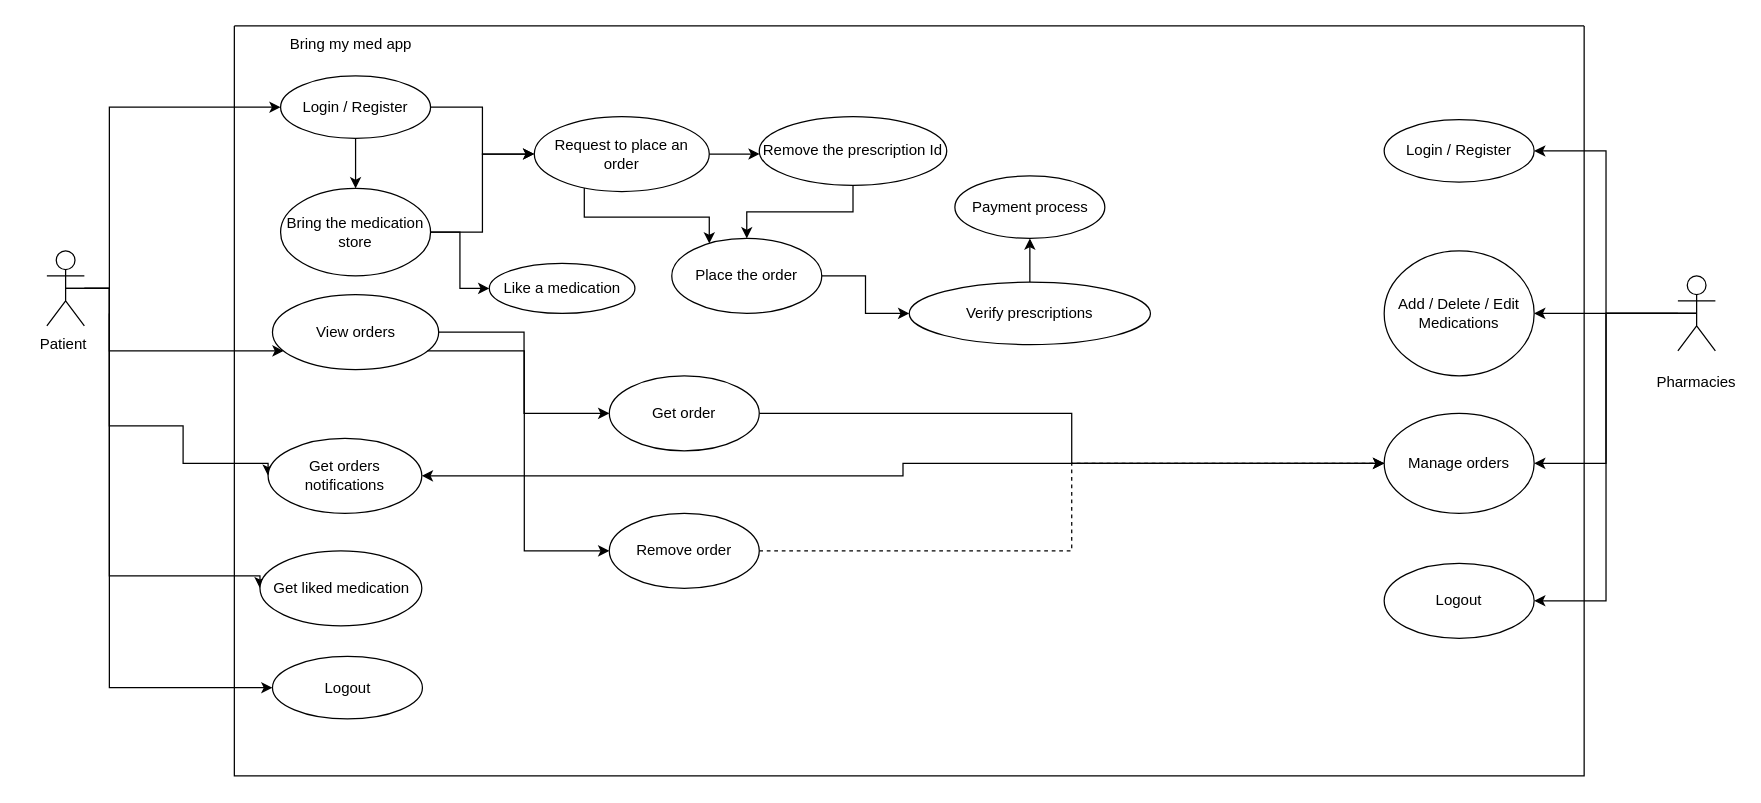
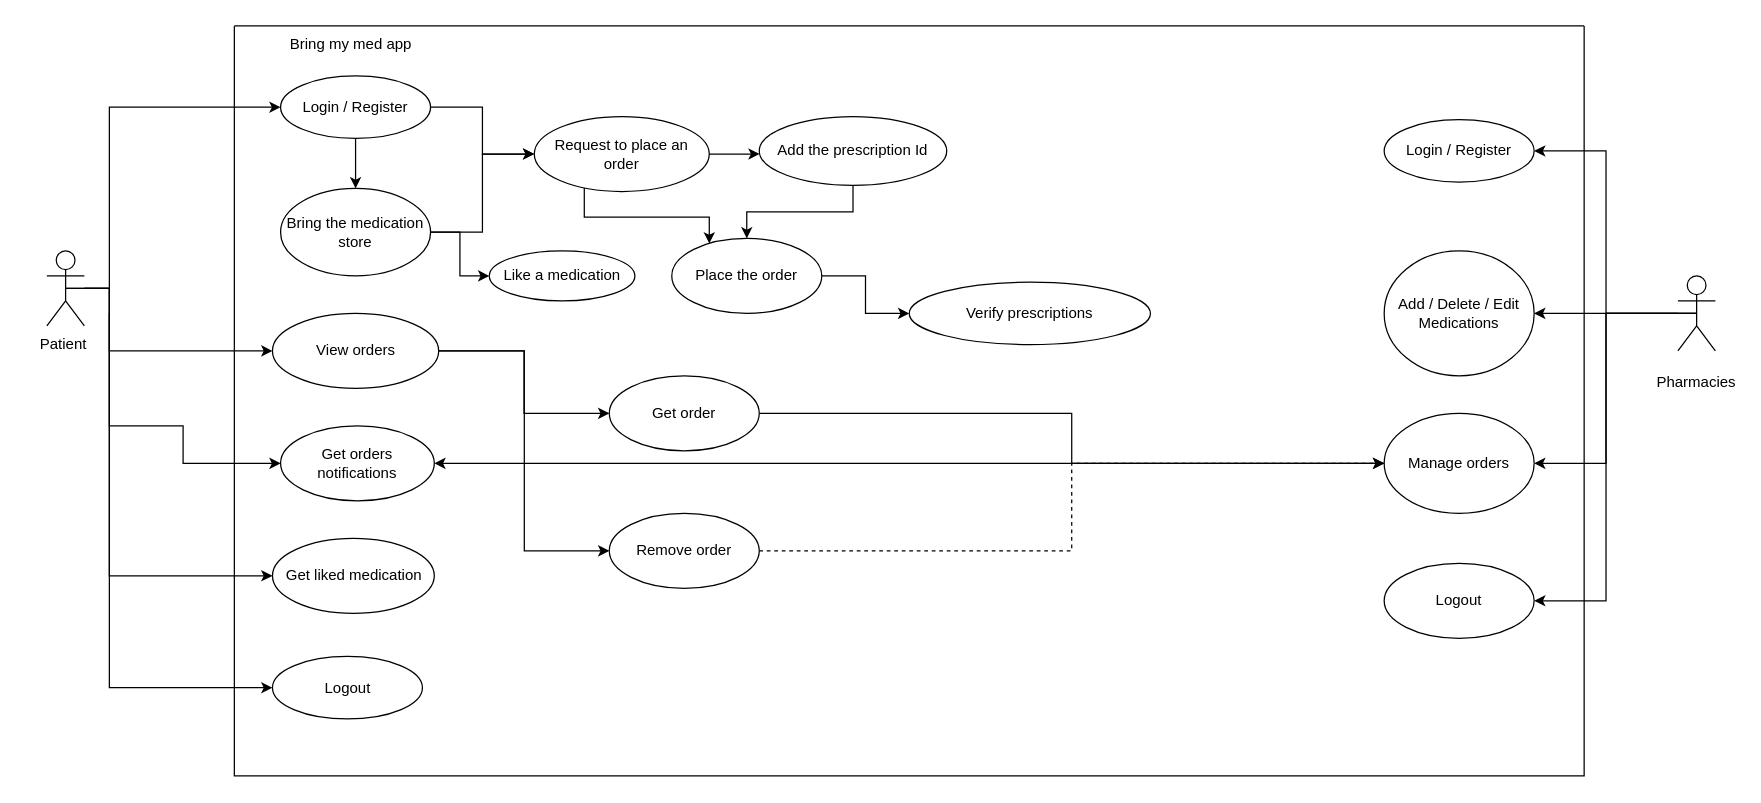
node "Remove the prescription Id": label "Remove the prescription Id" -> "Add the prescription Id"
node "Payment process": removed
edge "Verify prescriptions" -> "Payment process": removed
node "Like a medication": moved (562, 288) -> (562, 276)
node "View orders": moved (356, 332) -> (356, 351)
node "Get orders notifications": moved (345, 476) -> (358, 463)
node "Get liked medication": moved (341, 588) -> (353, 576)
